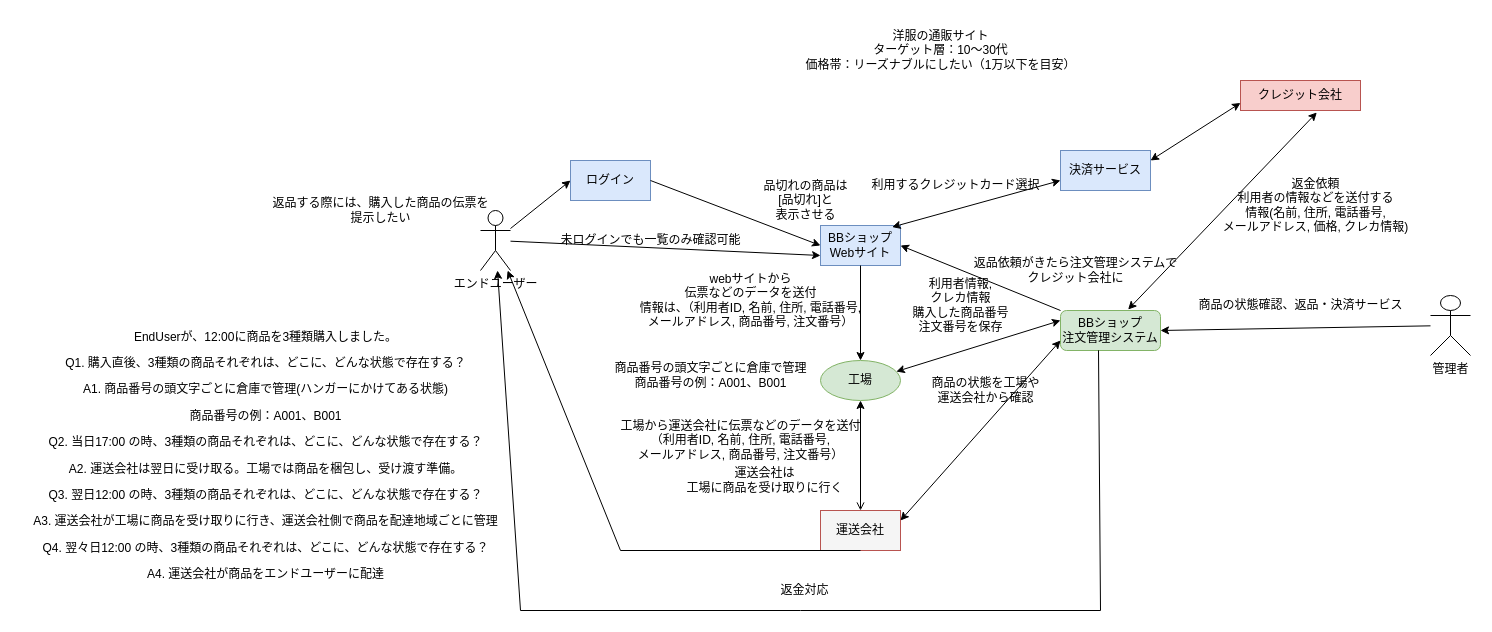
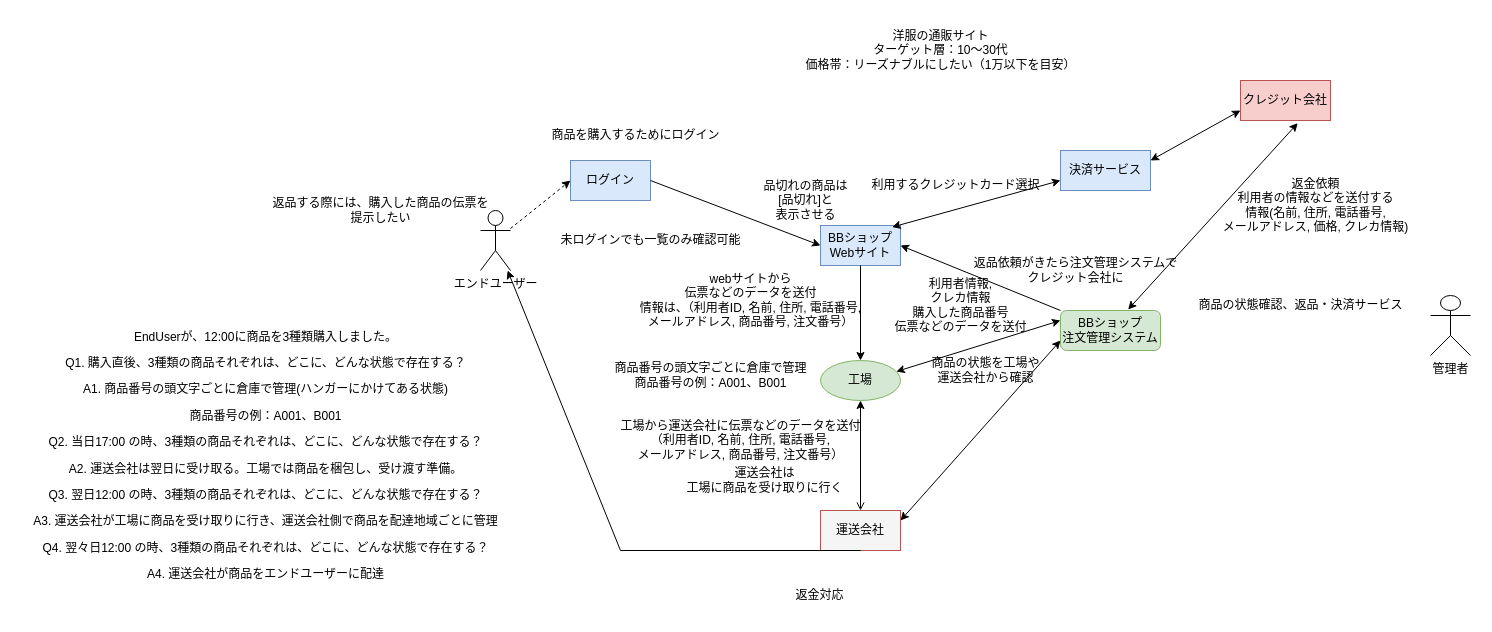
node "クレジット会社": size 120x30 -> 90x40
node "商品を購入するためにログイン": added
edge "エンドユーザー" -> "ログイン": style solid -> dashed
edge "エンドユーザー" -> "BBショップ Webサイト": removed
node "利用者情報, クレカ情報 購入した商品番号 注文番号を保存": label "利用者情報, クレカ情報 購入した商品番号 注文番号を保存" -> "利用者情報, クレカ情報 購入した商品番号 伝票などのデータを送付"
edge "管理者" -> "BBショップ 注文管理システム": removed
node "商品の状態を工場や 運送会社から確認": moved (986, 391) -> (986, 371)
node "返金対応": moved (805, 591) -> (820, 596)
edge "BBショップ 注文管理システム" -> "エンドユーザー": removed
